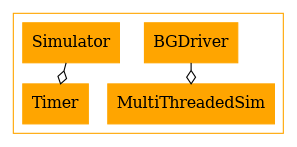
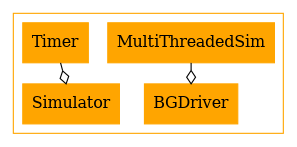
edge "Simulator" -> "Timer": reversed
edge "BGDriver" -> "MultiThreadedSim": reversed
